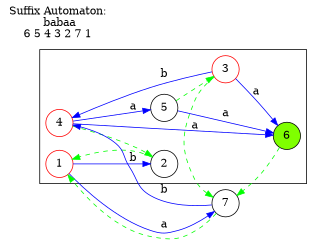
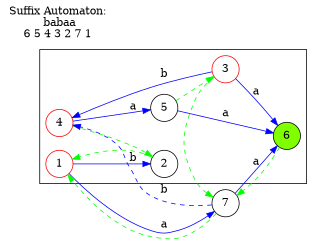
edge "4" -> "6": now "7" -> "6"
edge "7" -> "4": style solid -> dashed
